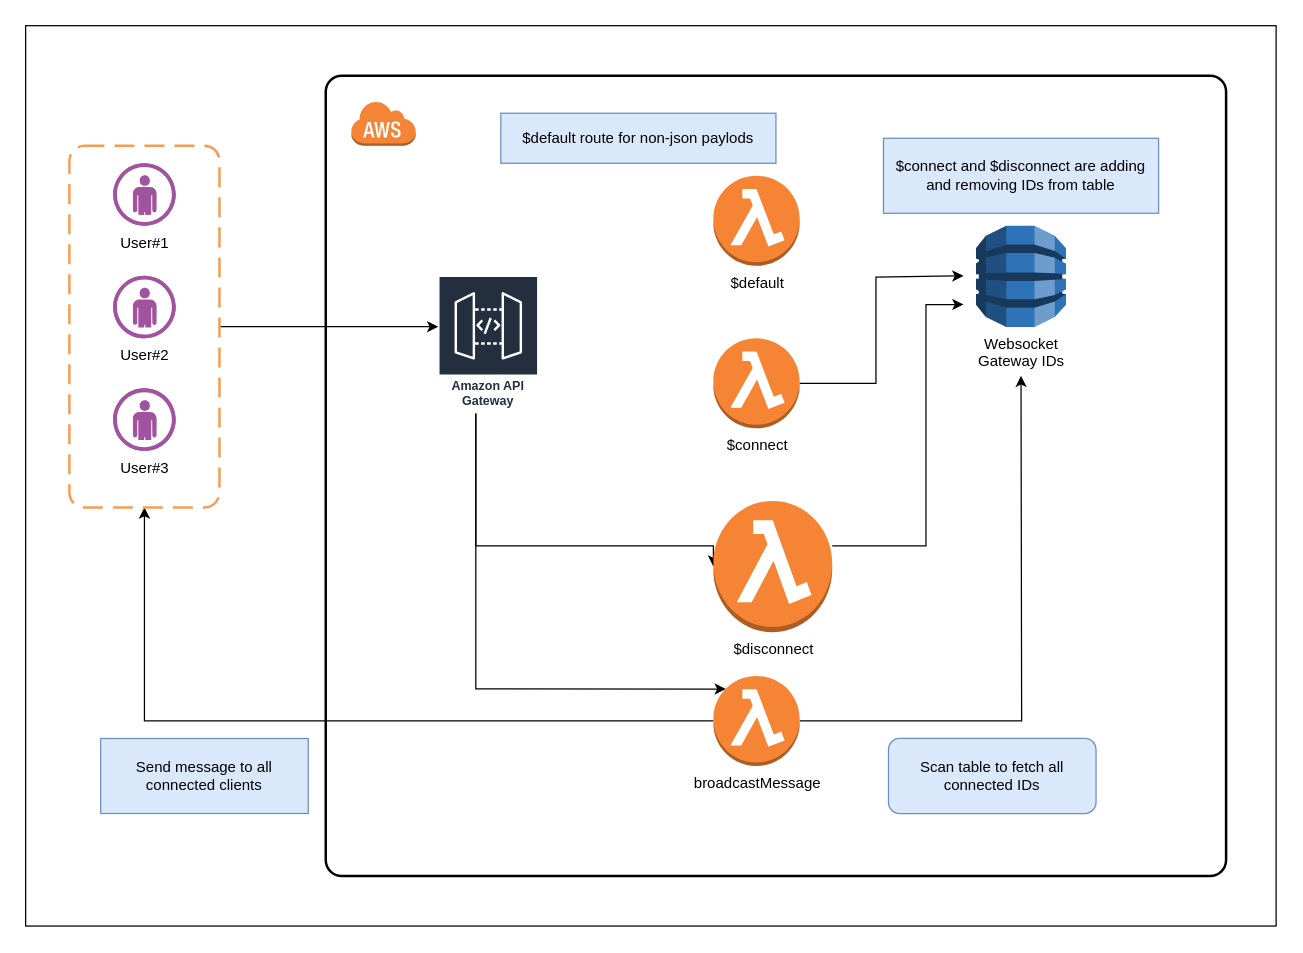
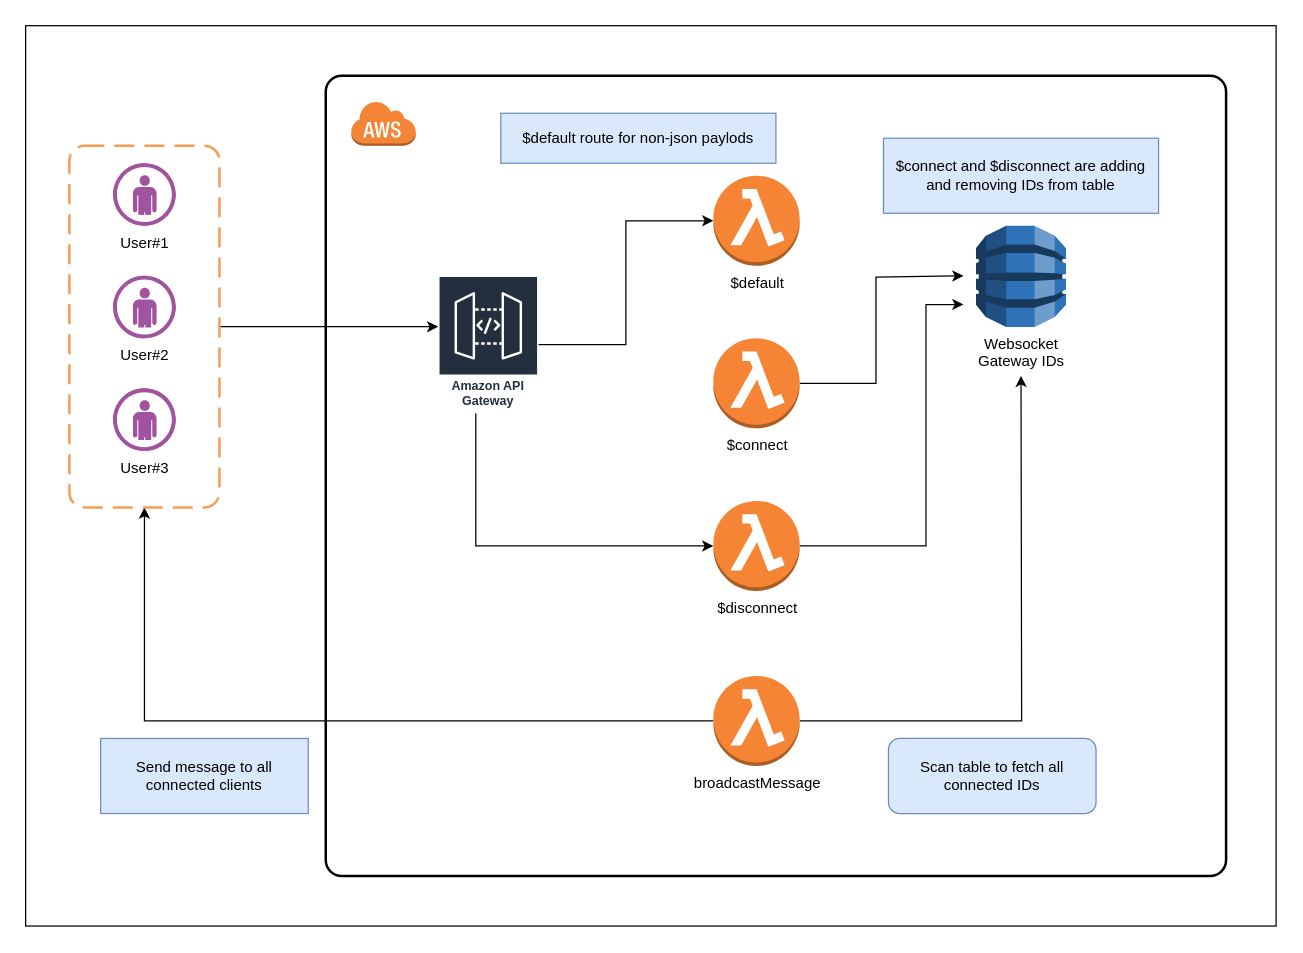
edge "Amazon API Gateway" -> "$default": added
node "$disconnect": size 119x131 -> 86x90
edge "Amazon API Gateway" -> "broadcastMessage": removed
